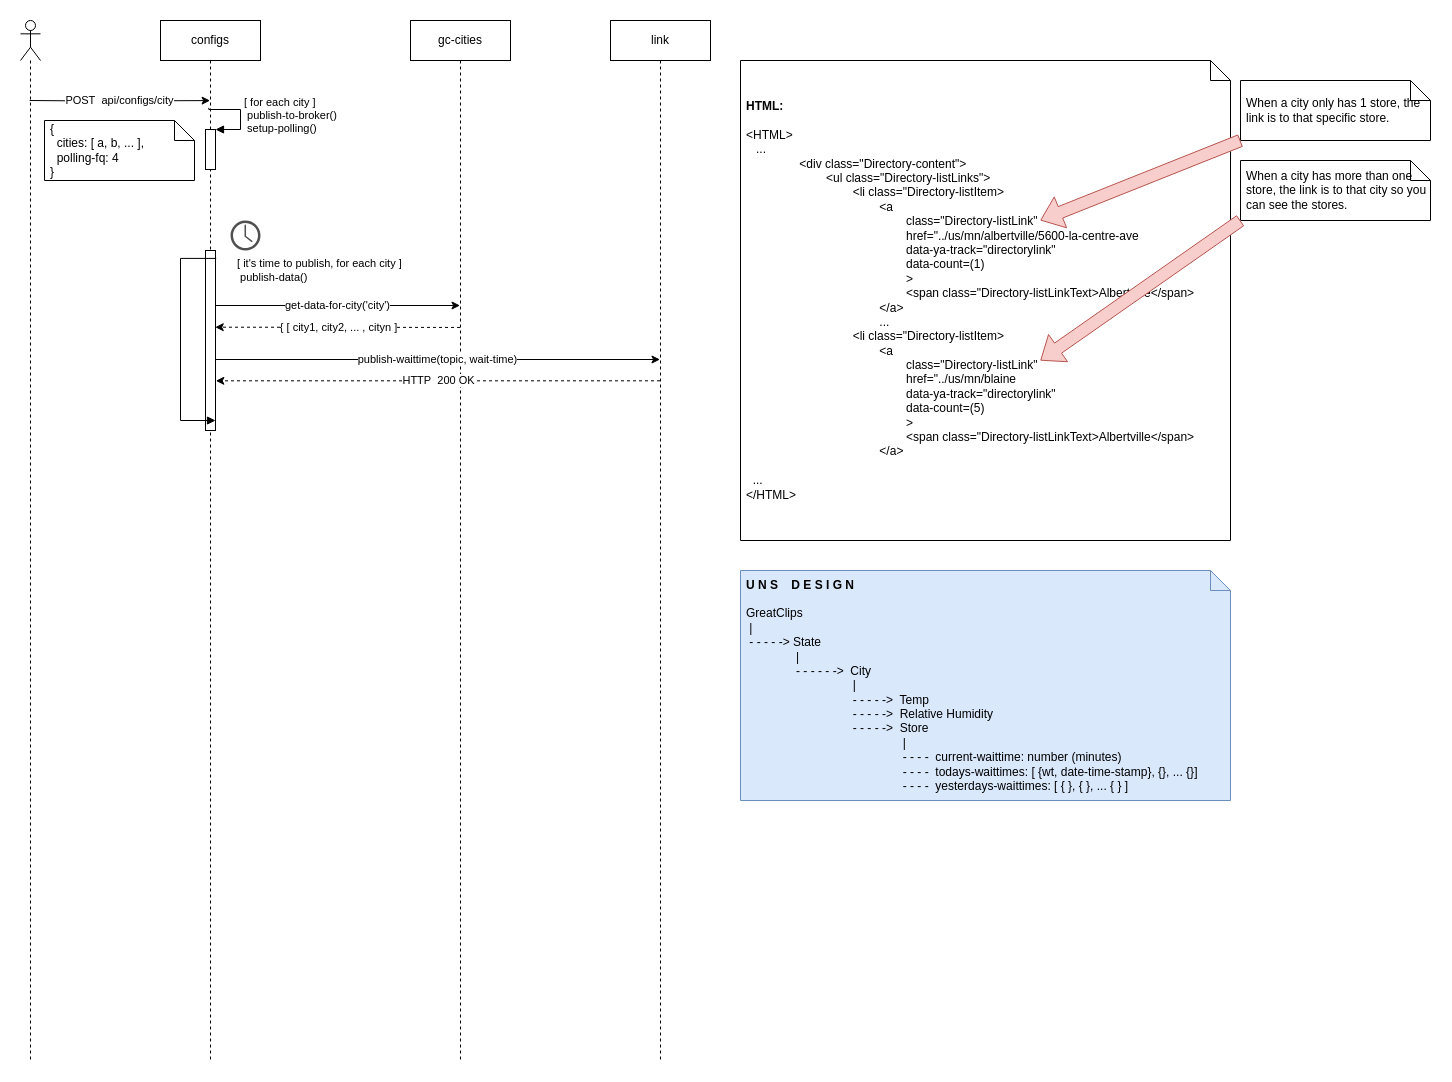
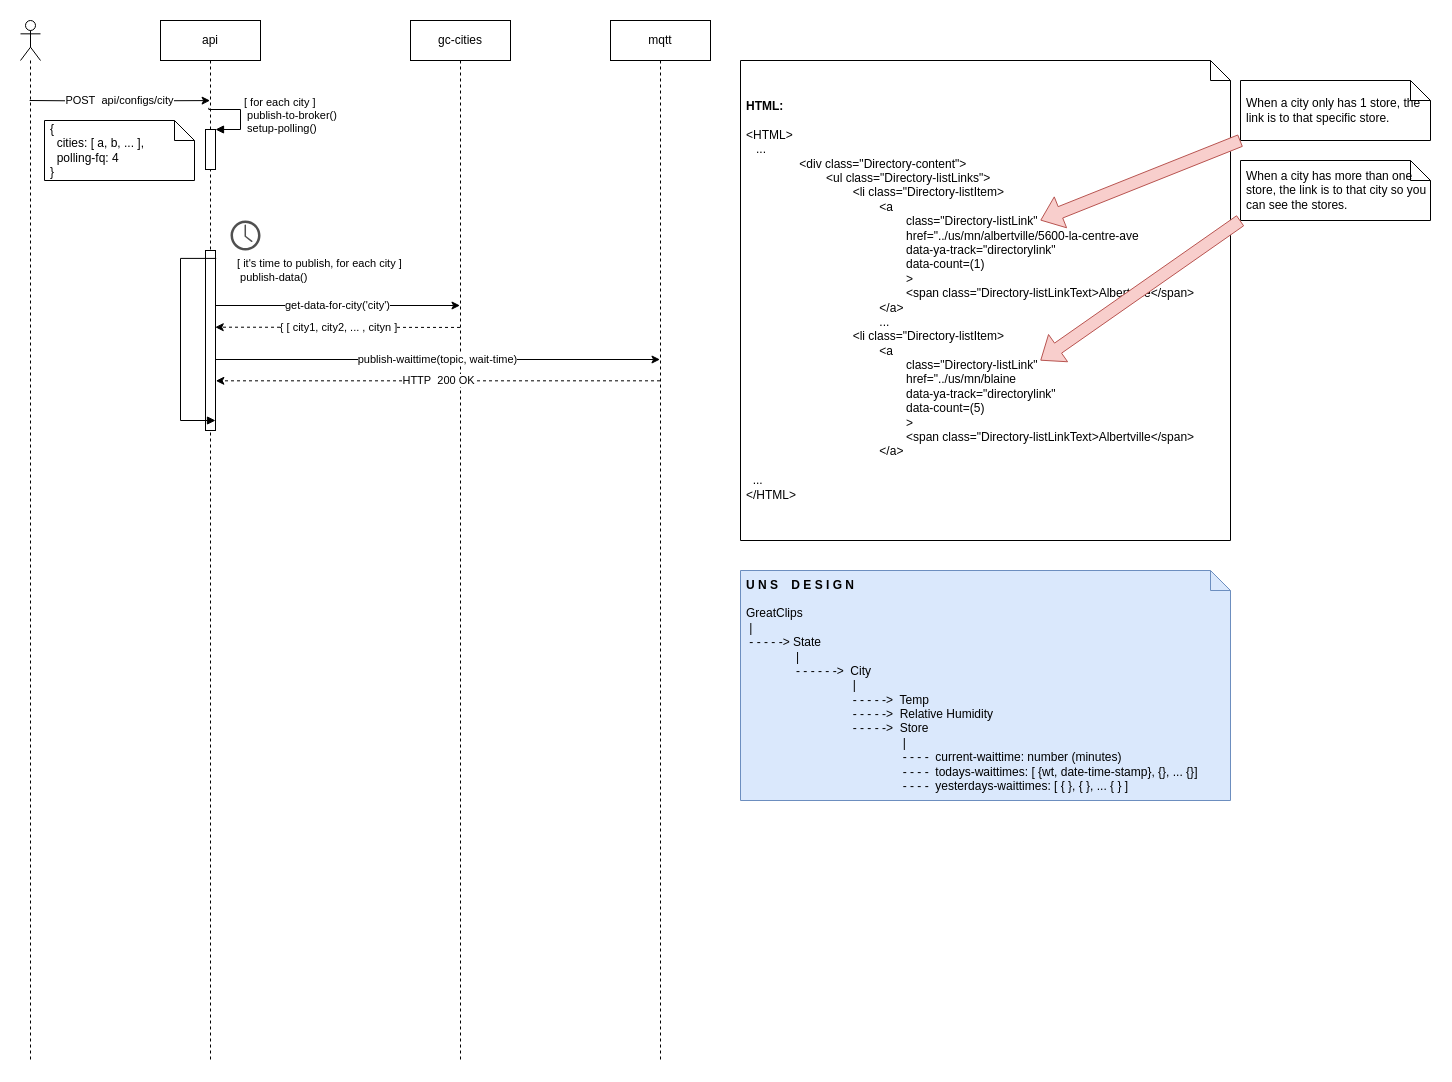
node "configs": label "configs" -> "api"
node "link": label "link" -> "mqtt"
